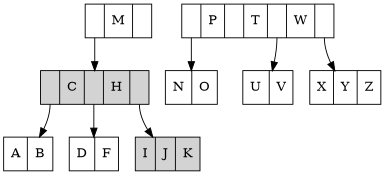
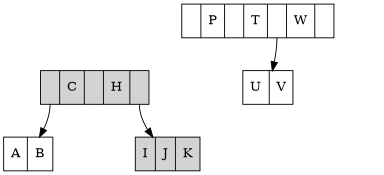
node "M": removed
node "N": removed
node "X": removed
node "D": removed
